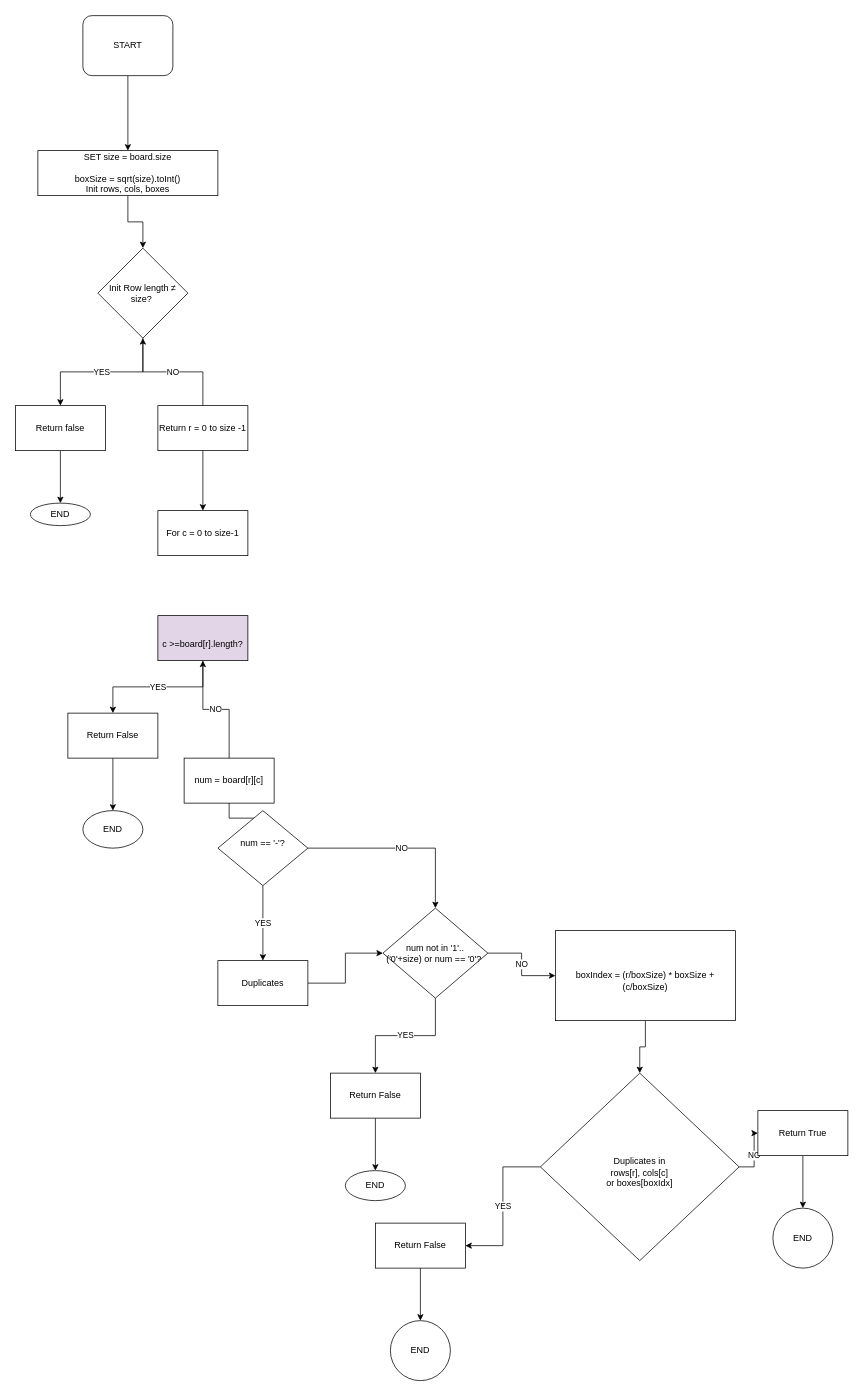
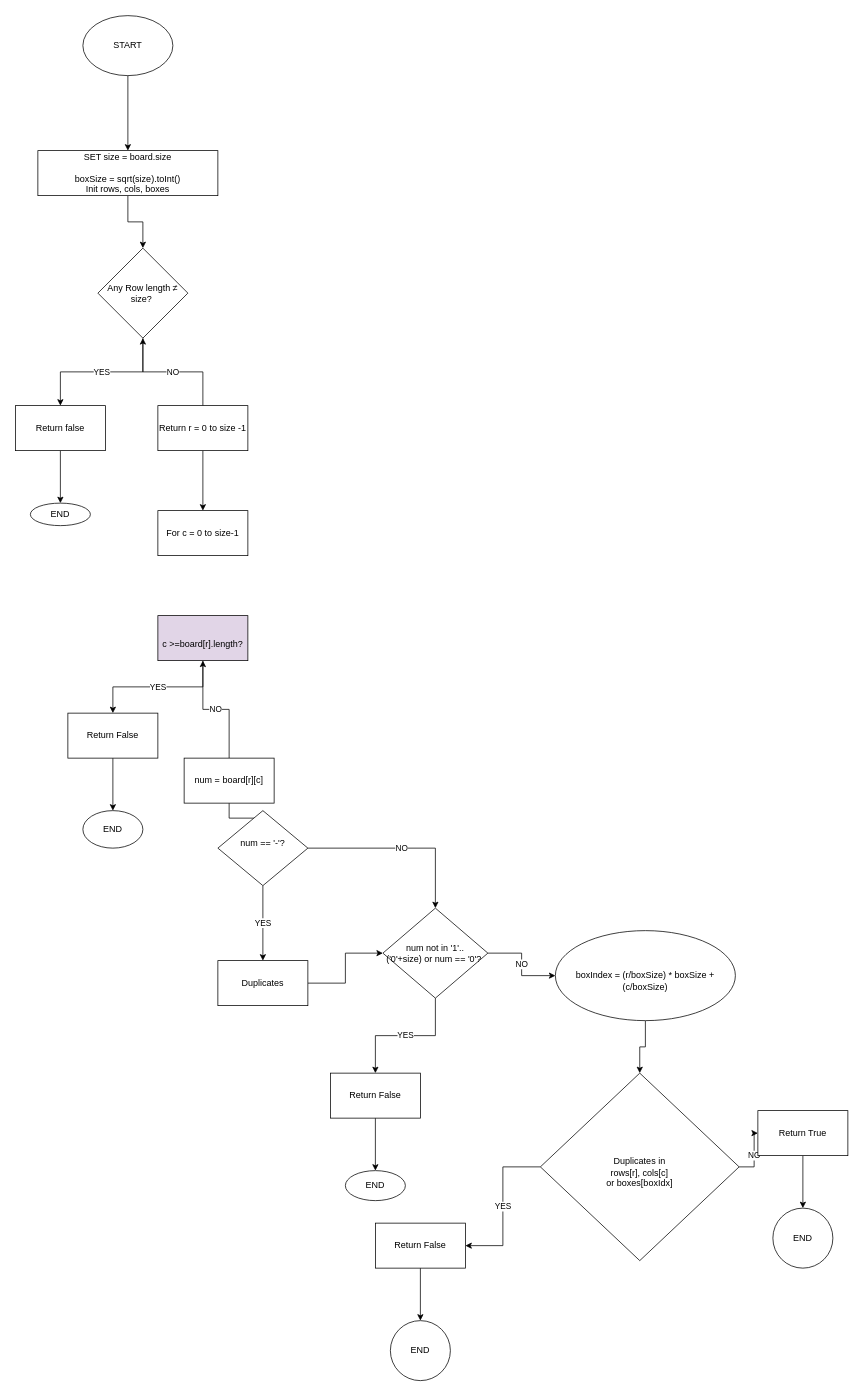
node "START": shape rounded rectangle -> ellipse
node "Init Row length ≠ size?": label "Init Row length ≠ size?" -> "Any Row length ≠ size?"
node "boxIndex = (r/boxSize) * boxSize +(c/boxSize)": shape rectangle -> ellipse
